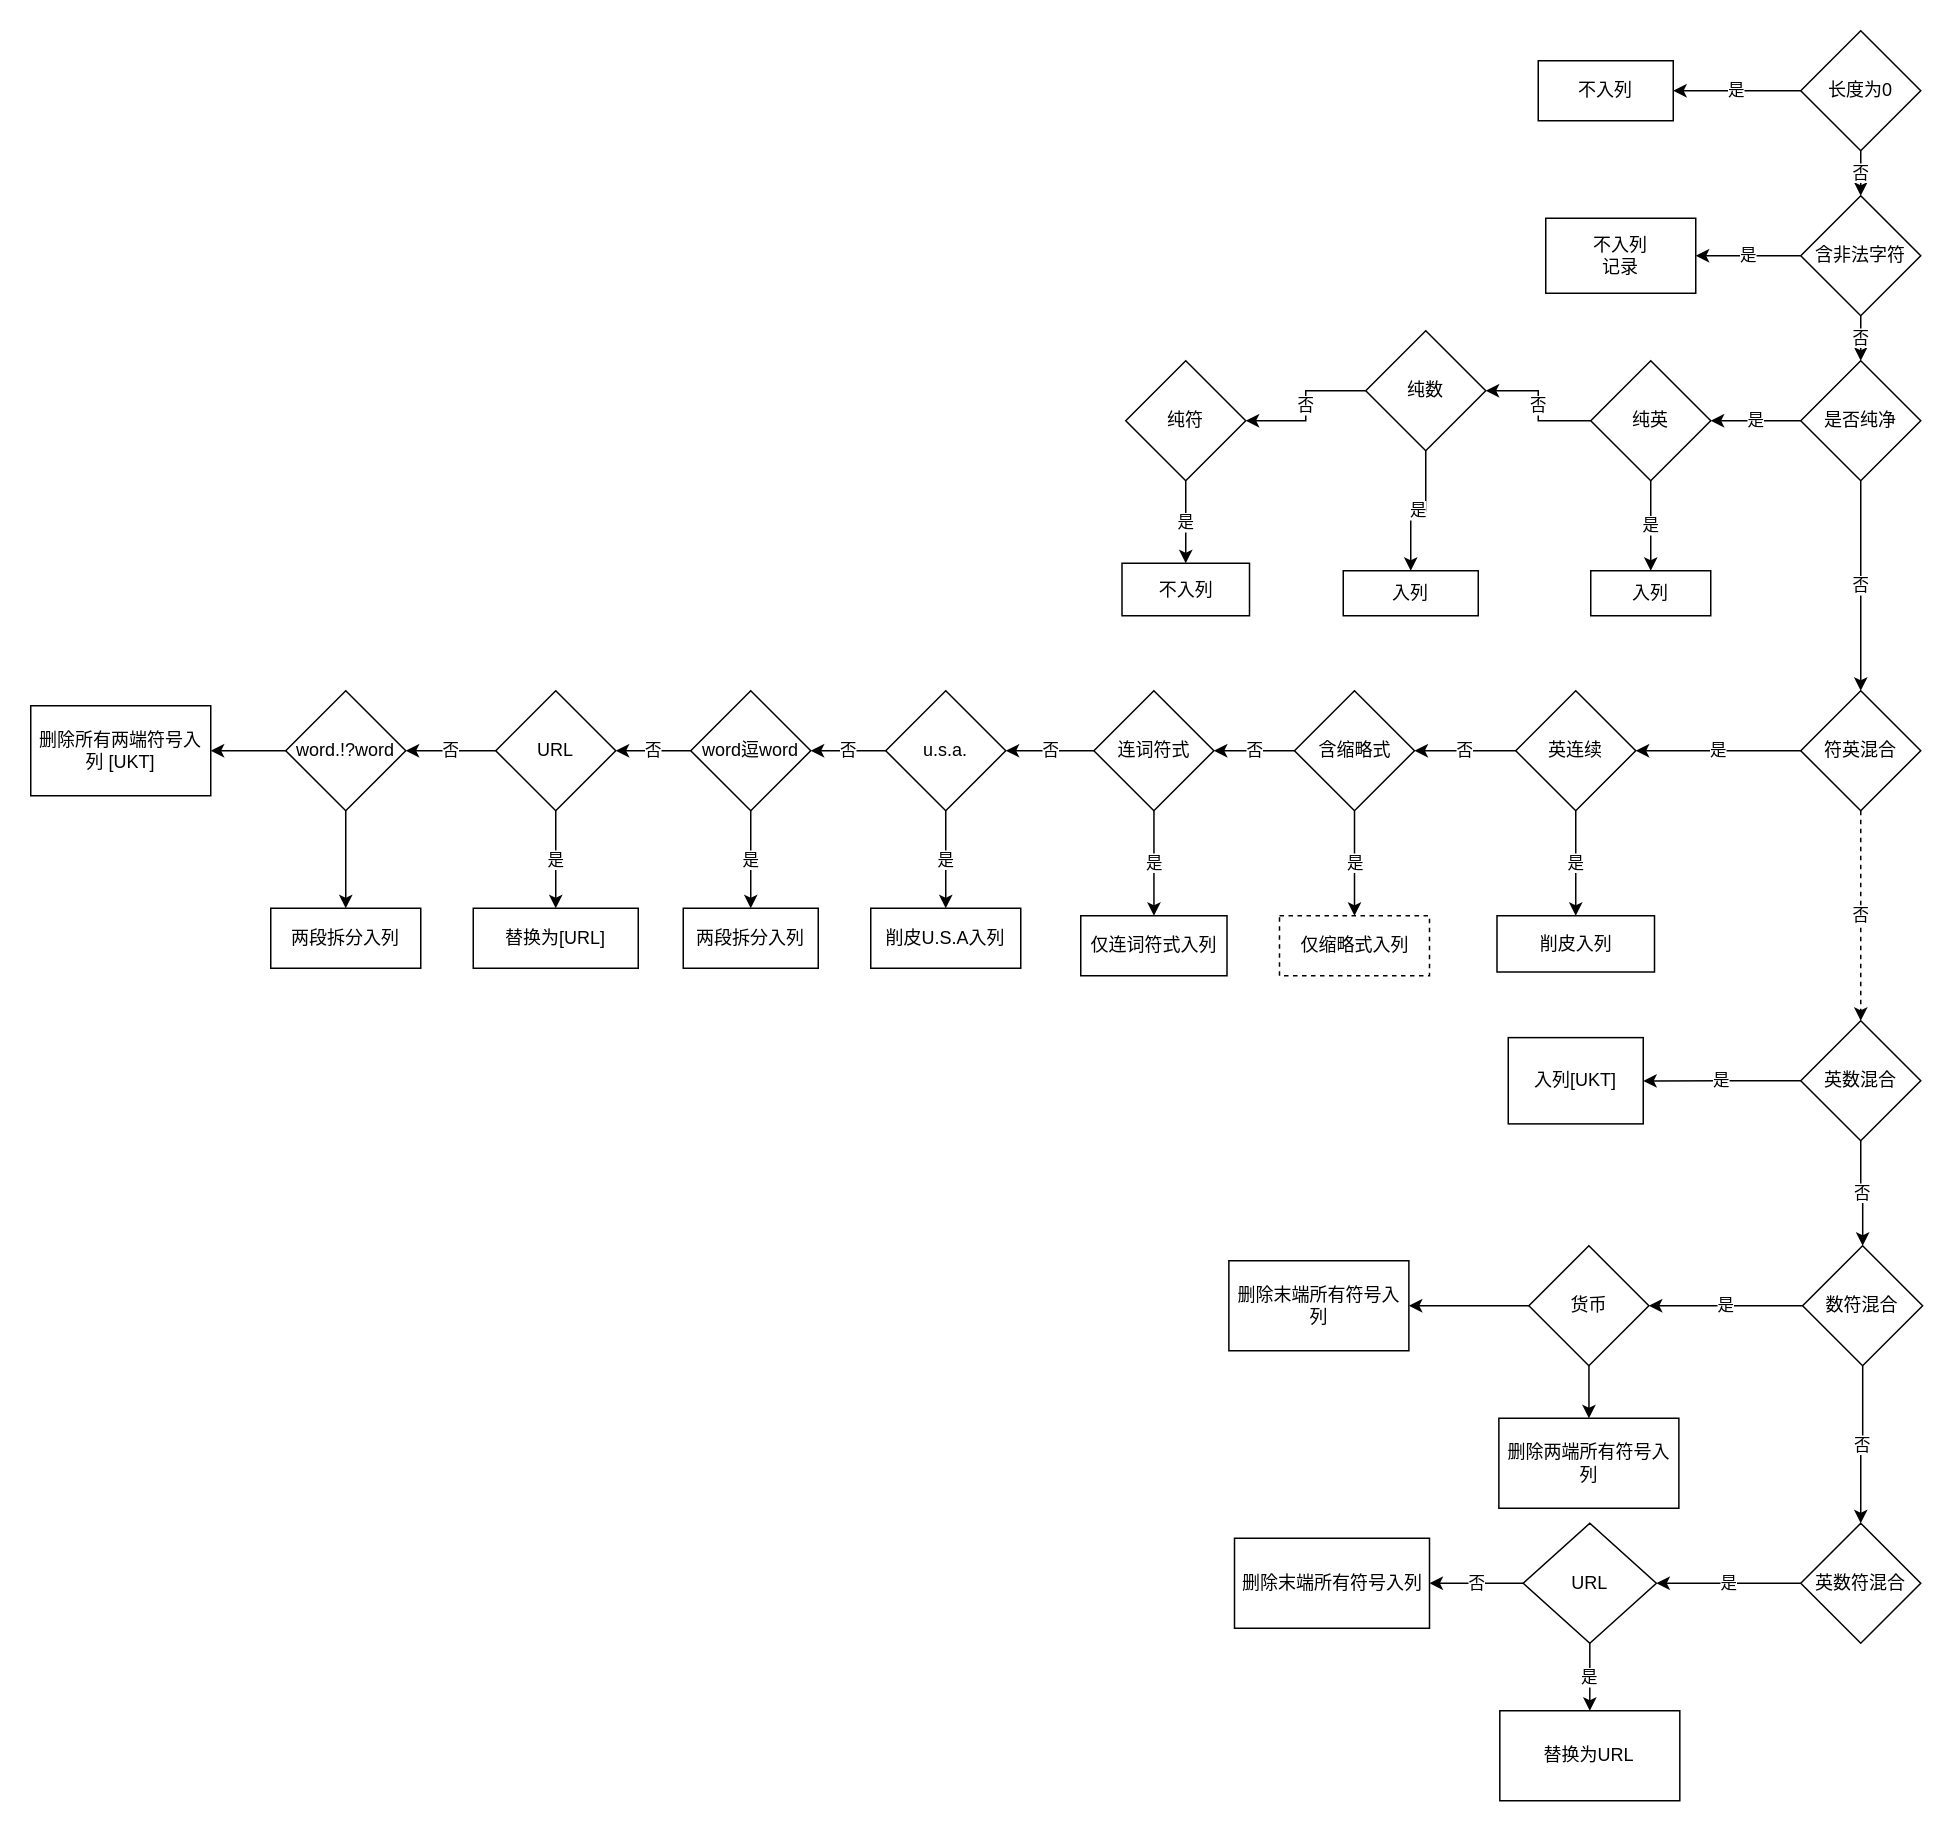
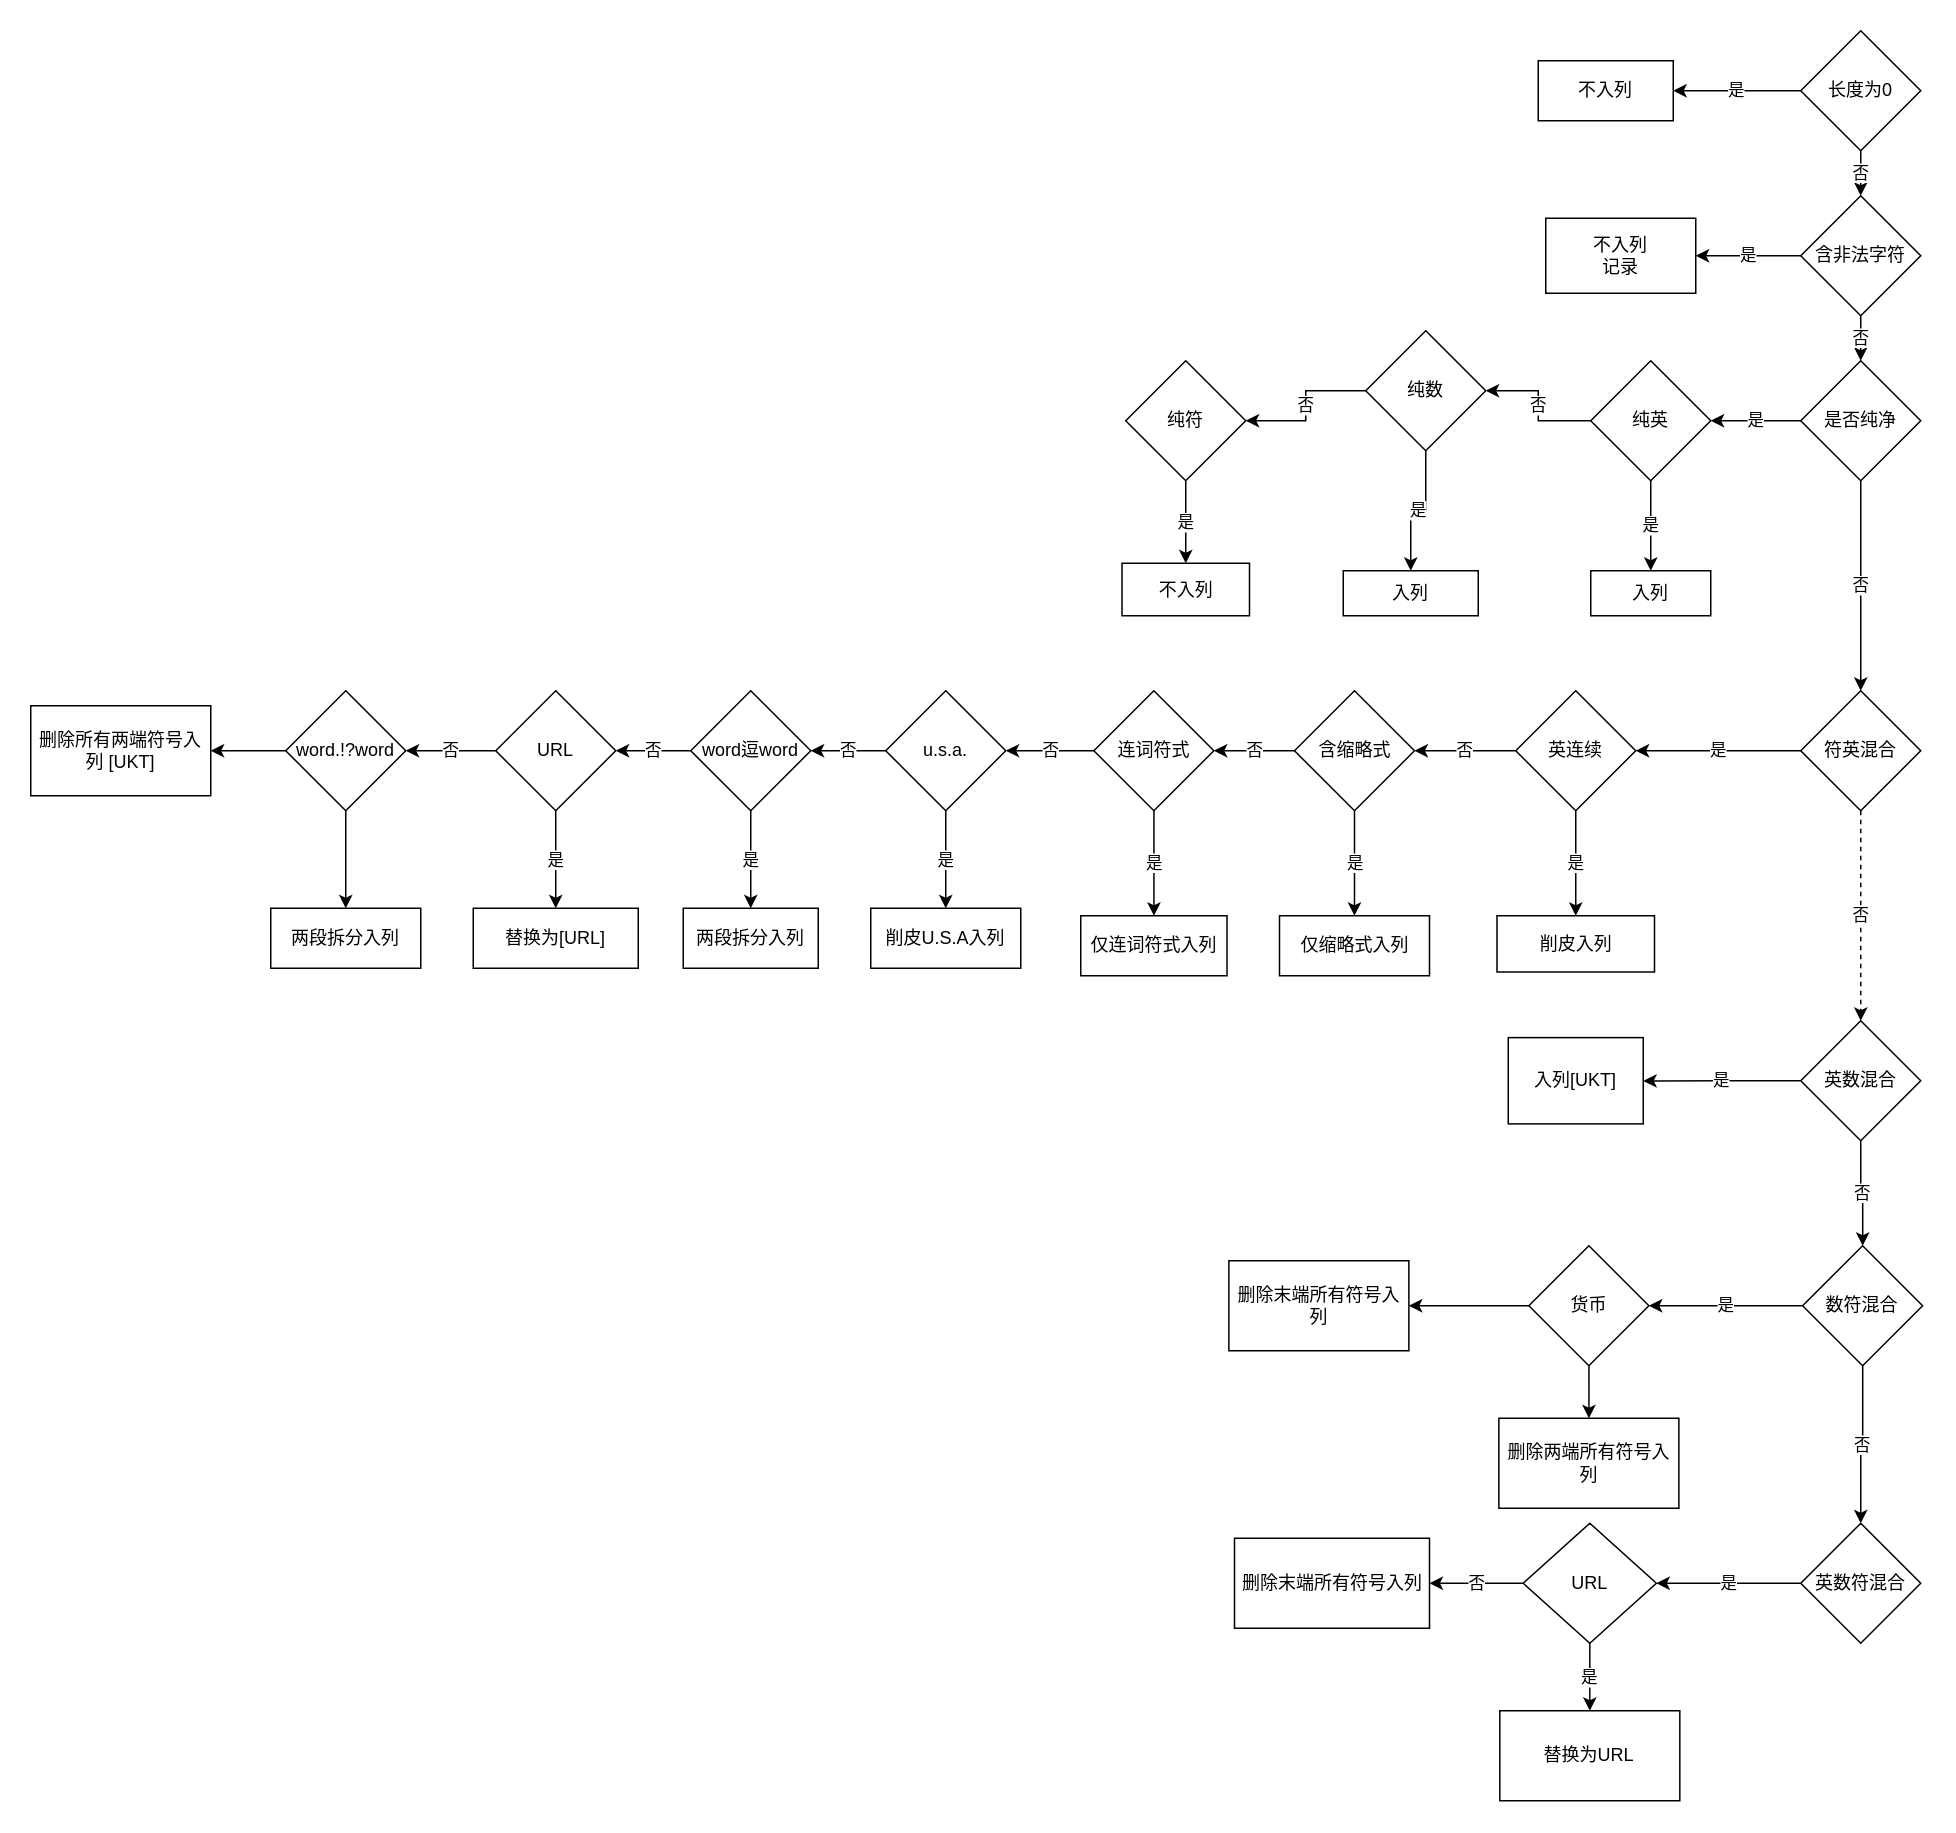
node "仅缩略式入列": style dashed -> solid
